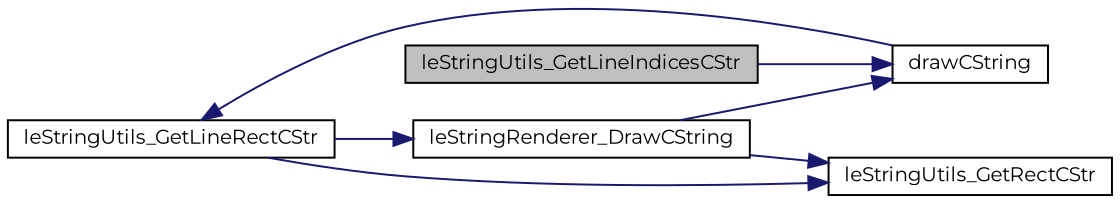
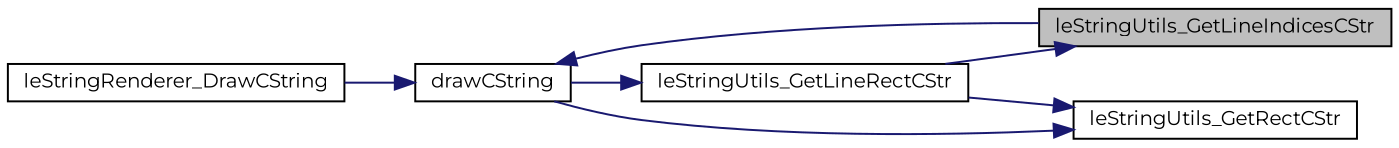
edge "leStringUtils_GetLineRectCStr" -> "leStringRenderer_DrawCString": now "leStringUtils_GetLineRectCStr" -> "leStringUtils_GetLineIndicesCStr"
edge "leStringRenderer_DrawCString" -> "leStringUtils_GetRectCStr": now "drawCString" -> "leStringUtils_GetRectCStr"
